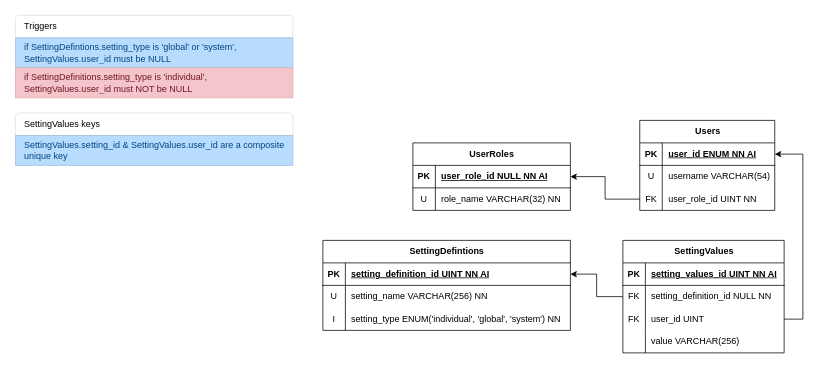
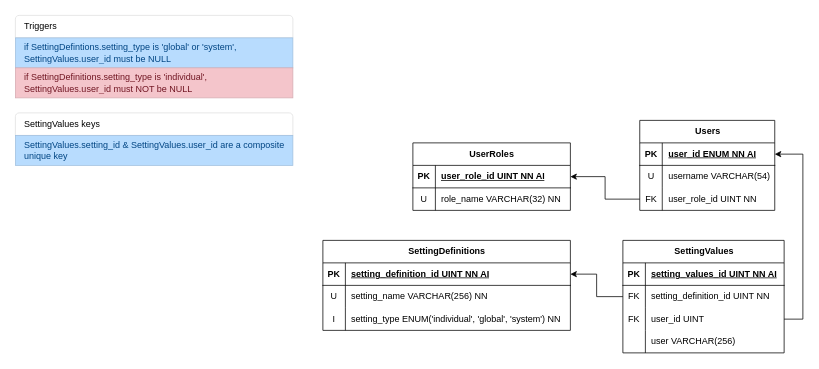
node "user_role_id NULL NN AI": label "user_role_id NULL NN AI" -> "user_role_id UINT NN AI"
node "SettingDefintions": label "SettingDefintions" -> "SettingDefinitions"
node "setting_definition_id NULL NN": label "setting_definition_id NULL NN" -> "setting_definition_id UINT NN"
node "value VARCHAR(256)": label "value VARCHAR(256)" -> "user VARCHAR(256)"
